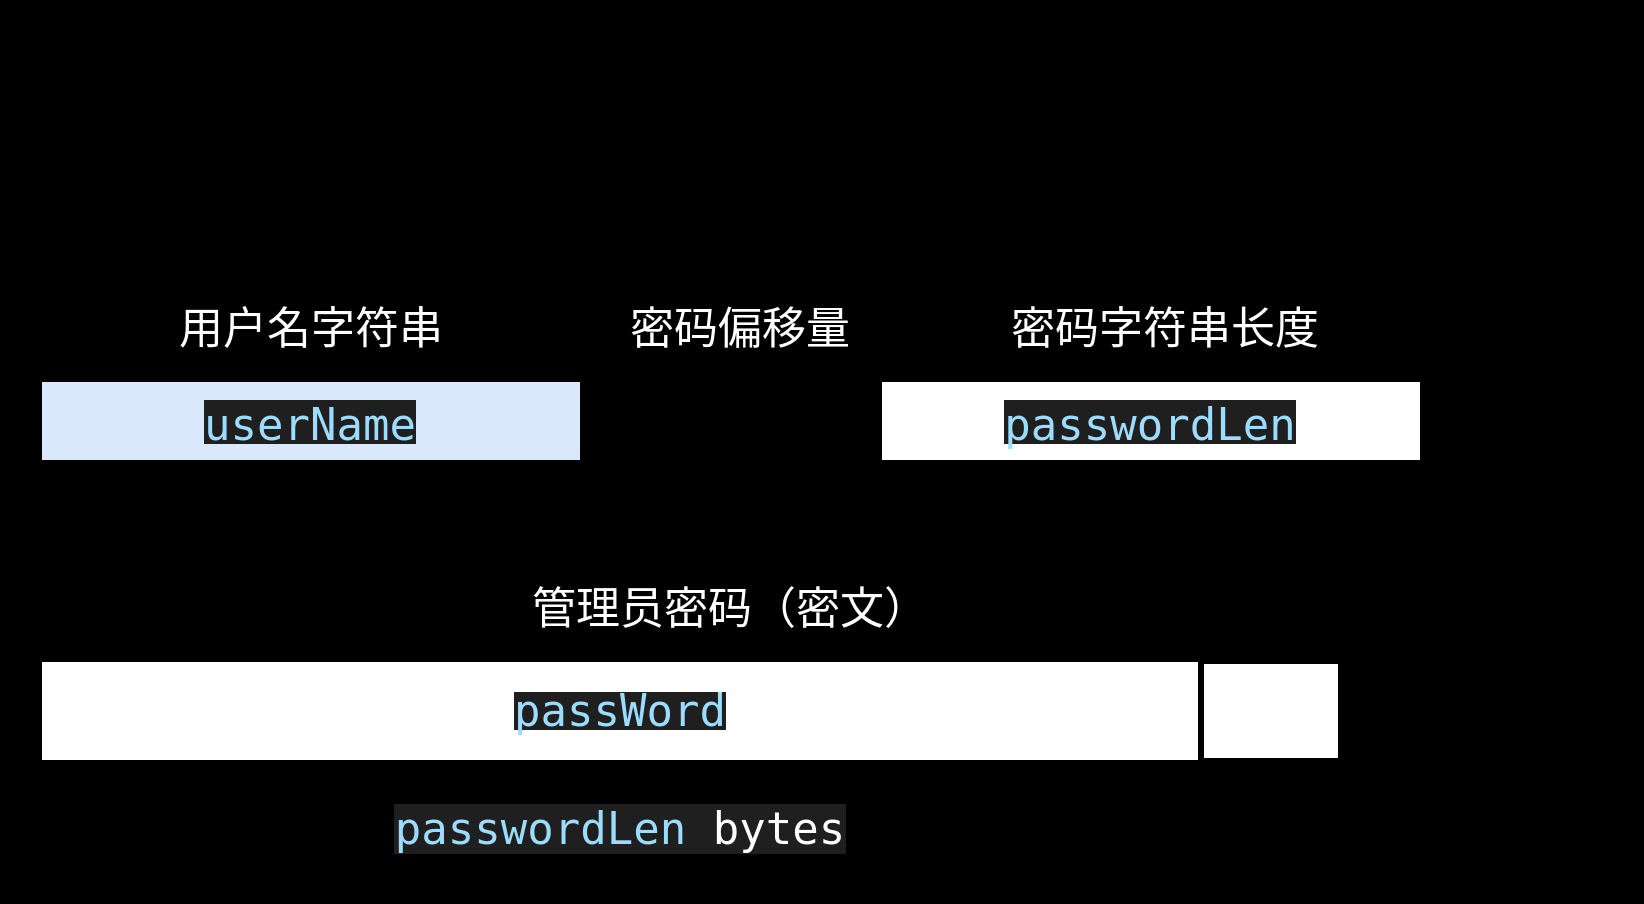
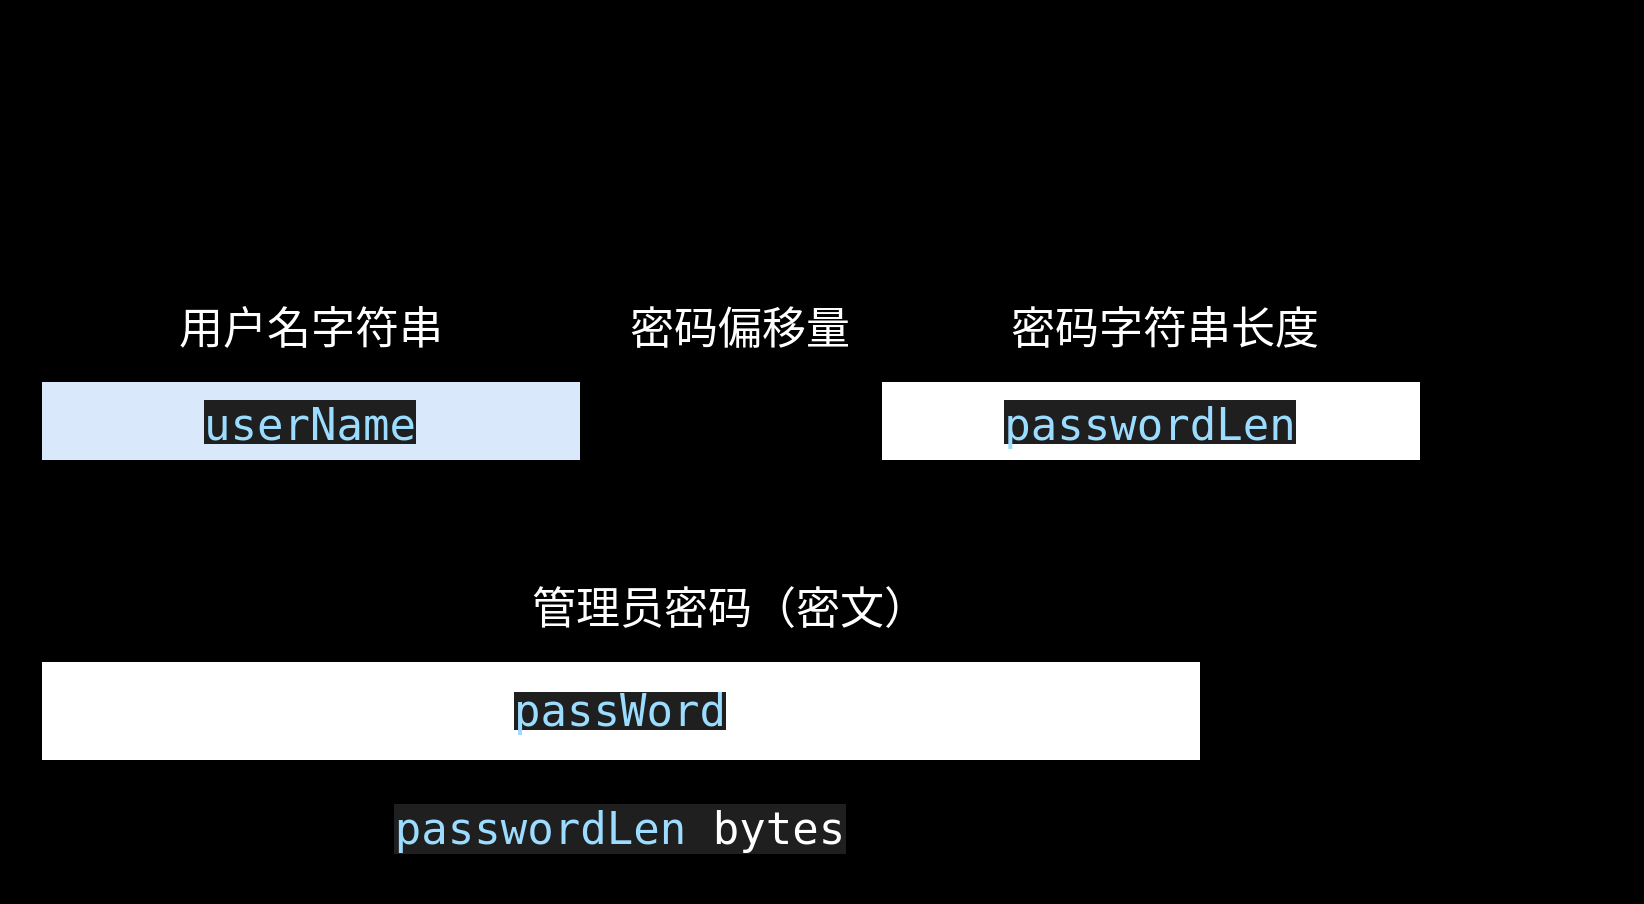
node "EOF": removed
